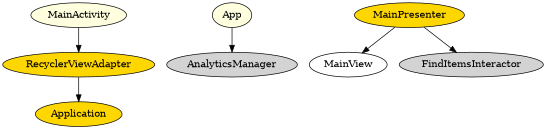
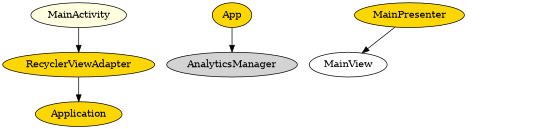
node "App": fillcolor lightyellow -> gold
node "FindItemsInteractor": removed
